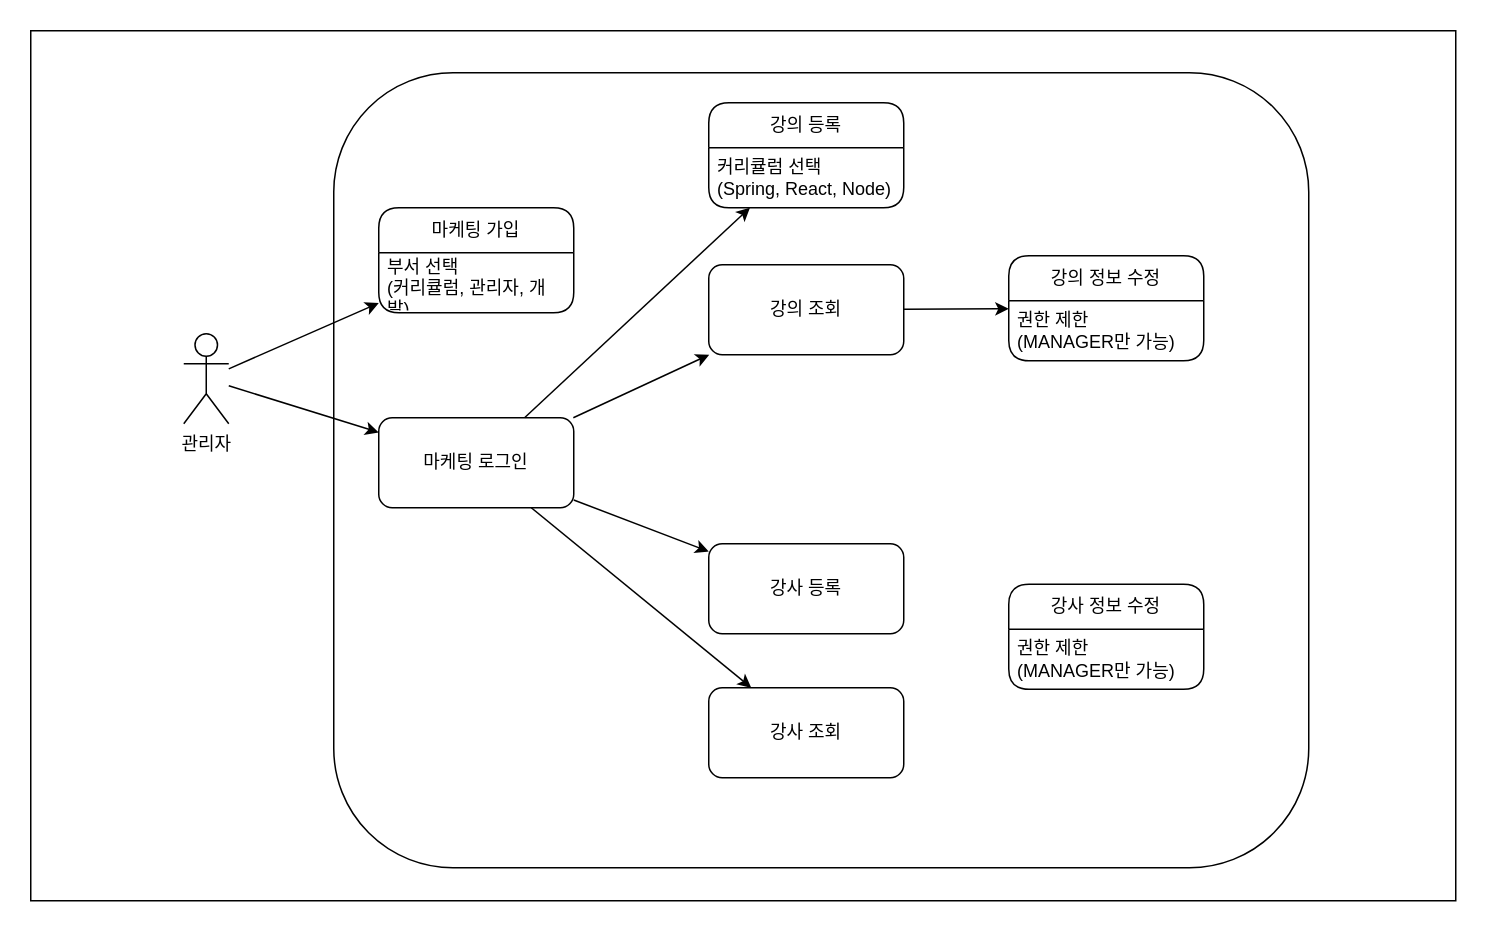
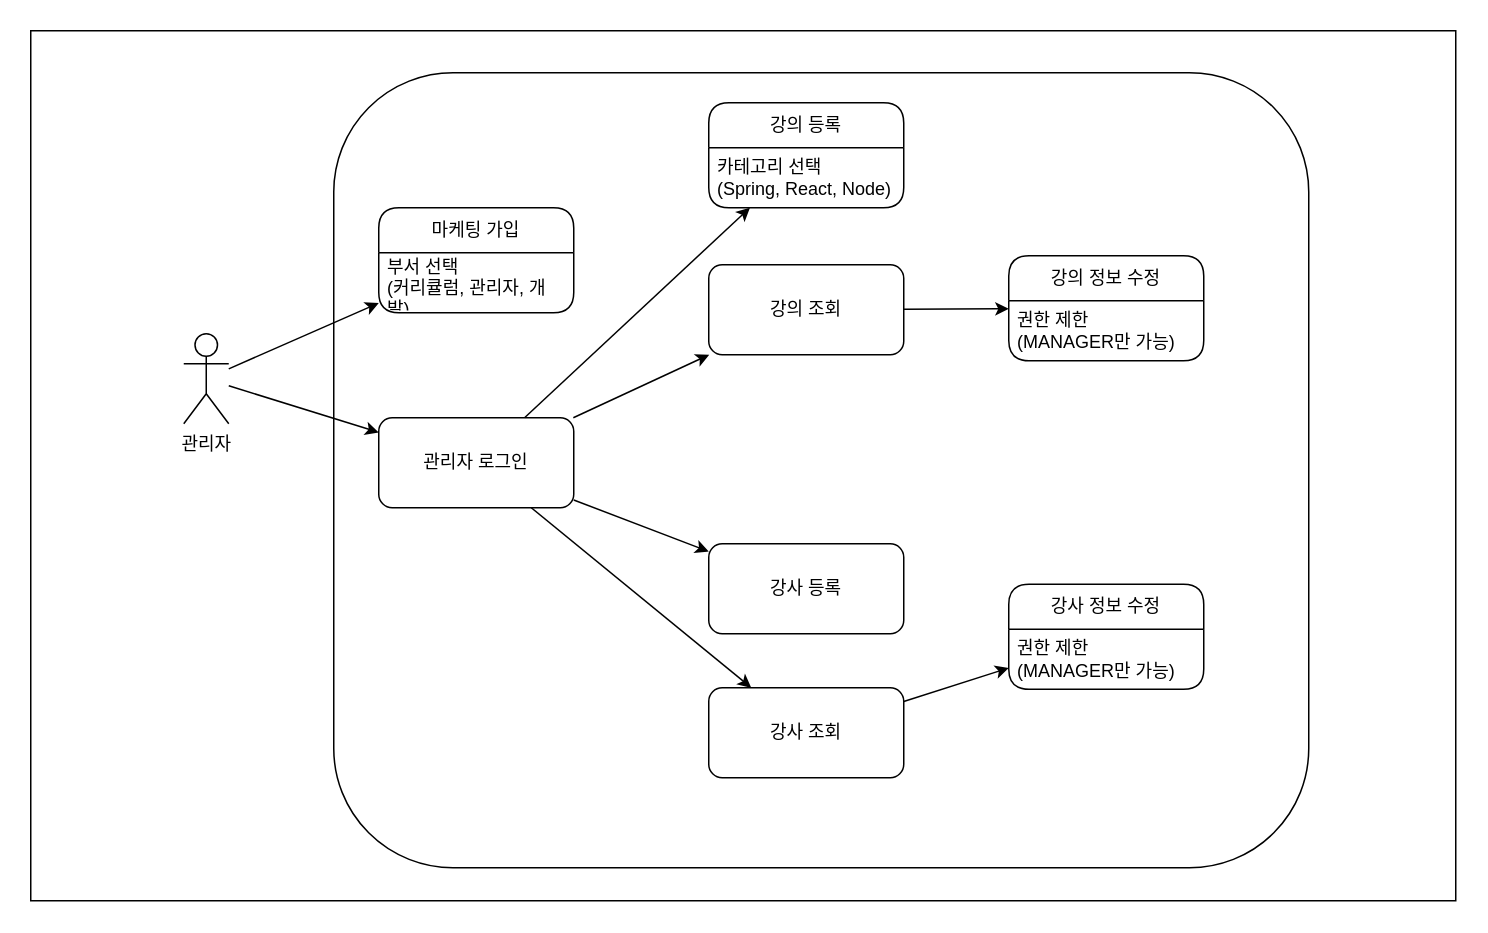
node "커리큘럼 선택 (Spring, React, Node)": label "커리큘럼 선택 (Spring, React, Node)" -> "카테고리 선택 (Spring, React, Node)"
node "마케팅 로그인": label "마케팅 로그인" -> "관리자 로그인"
edge "강사 조회" -> "강사 정보 수정": added
